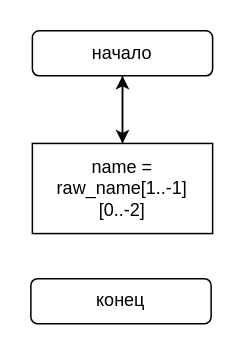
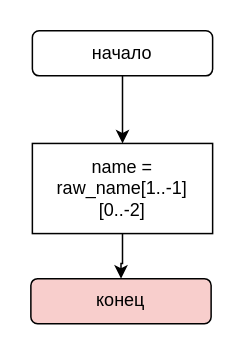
edge "name = raw_name[1..-1] [0..-2]" -> "начало": now "name = raw_name[1..-1] [0..-2]" -> "конец"
node "конец": fillcolor #ffffff -> #f8cecc
